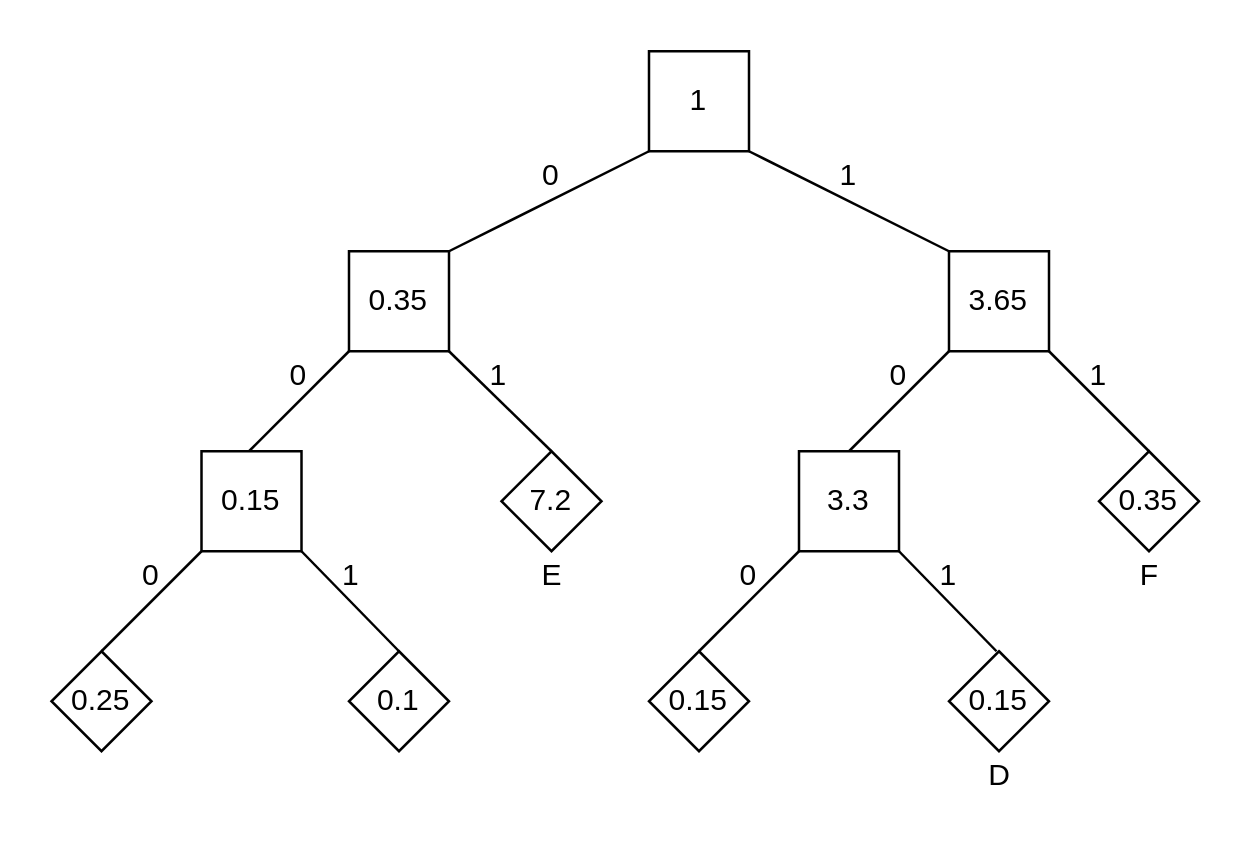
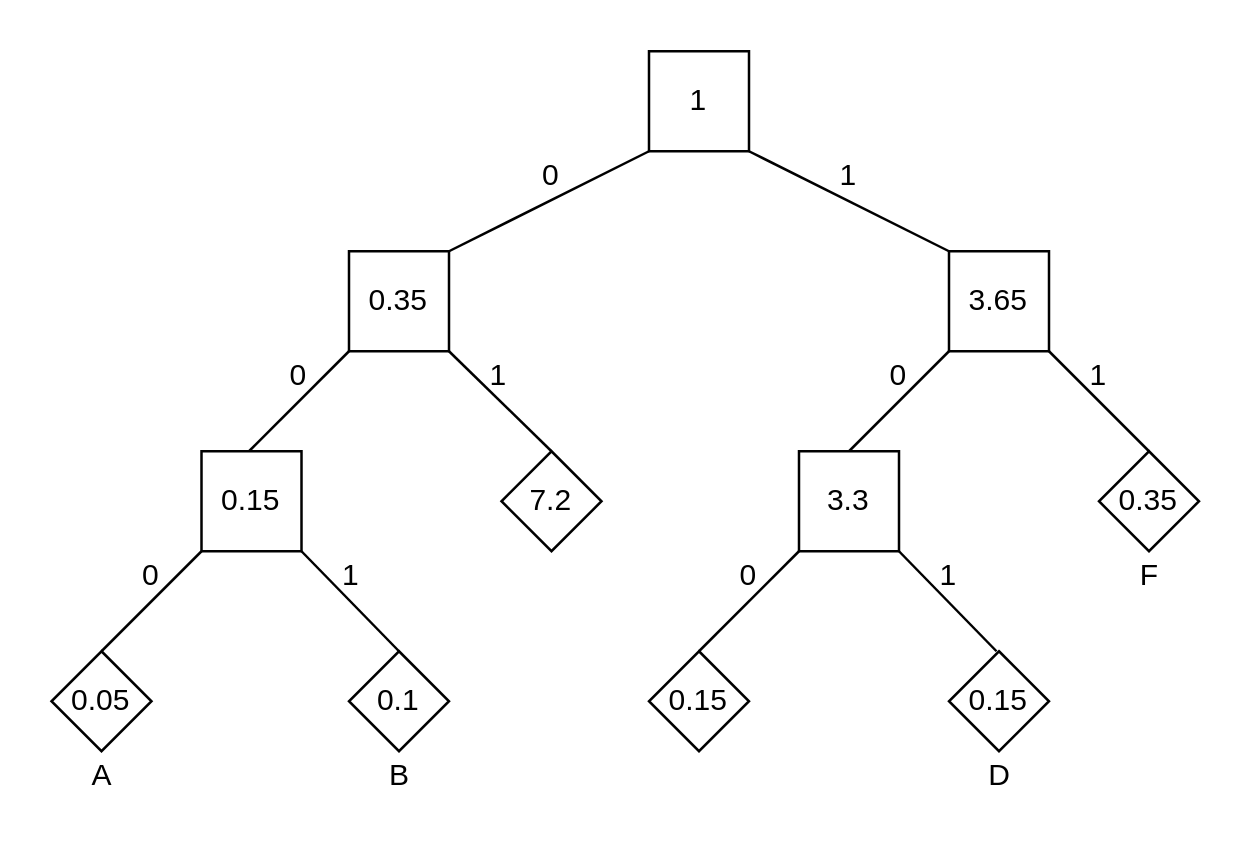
node "E": removed
node "0.25": label "0.25" -> "0.05"
node "A": added
node "B": added
